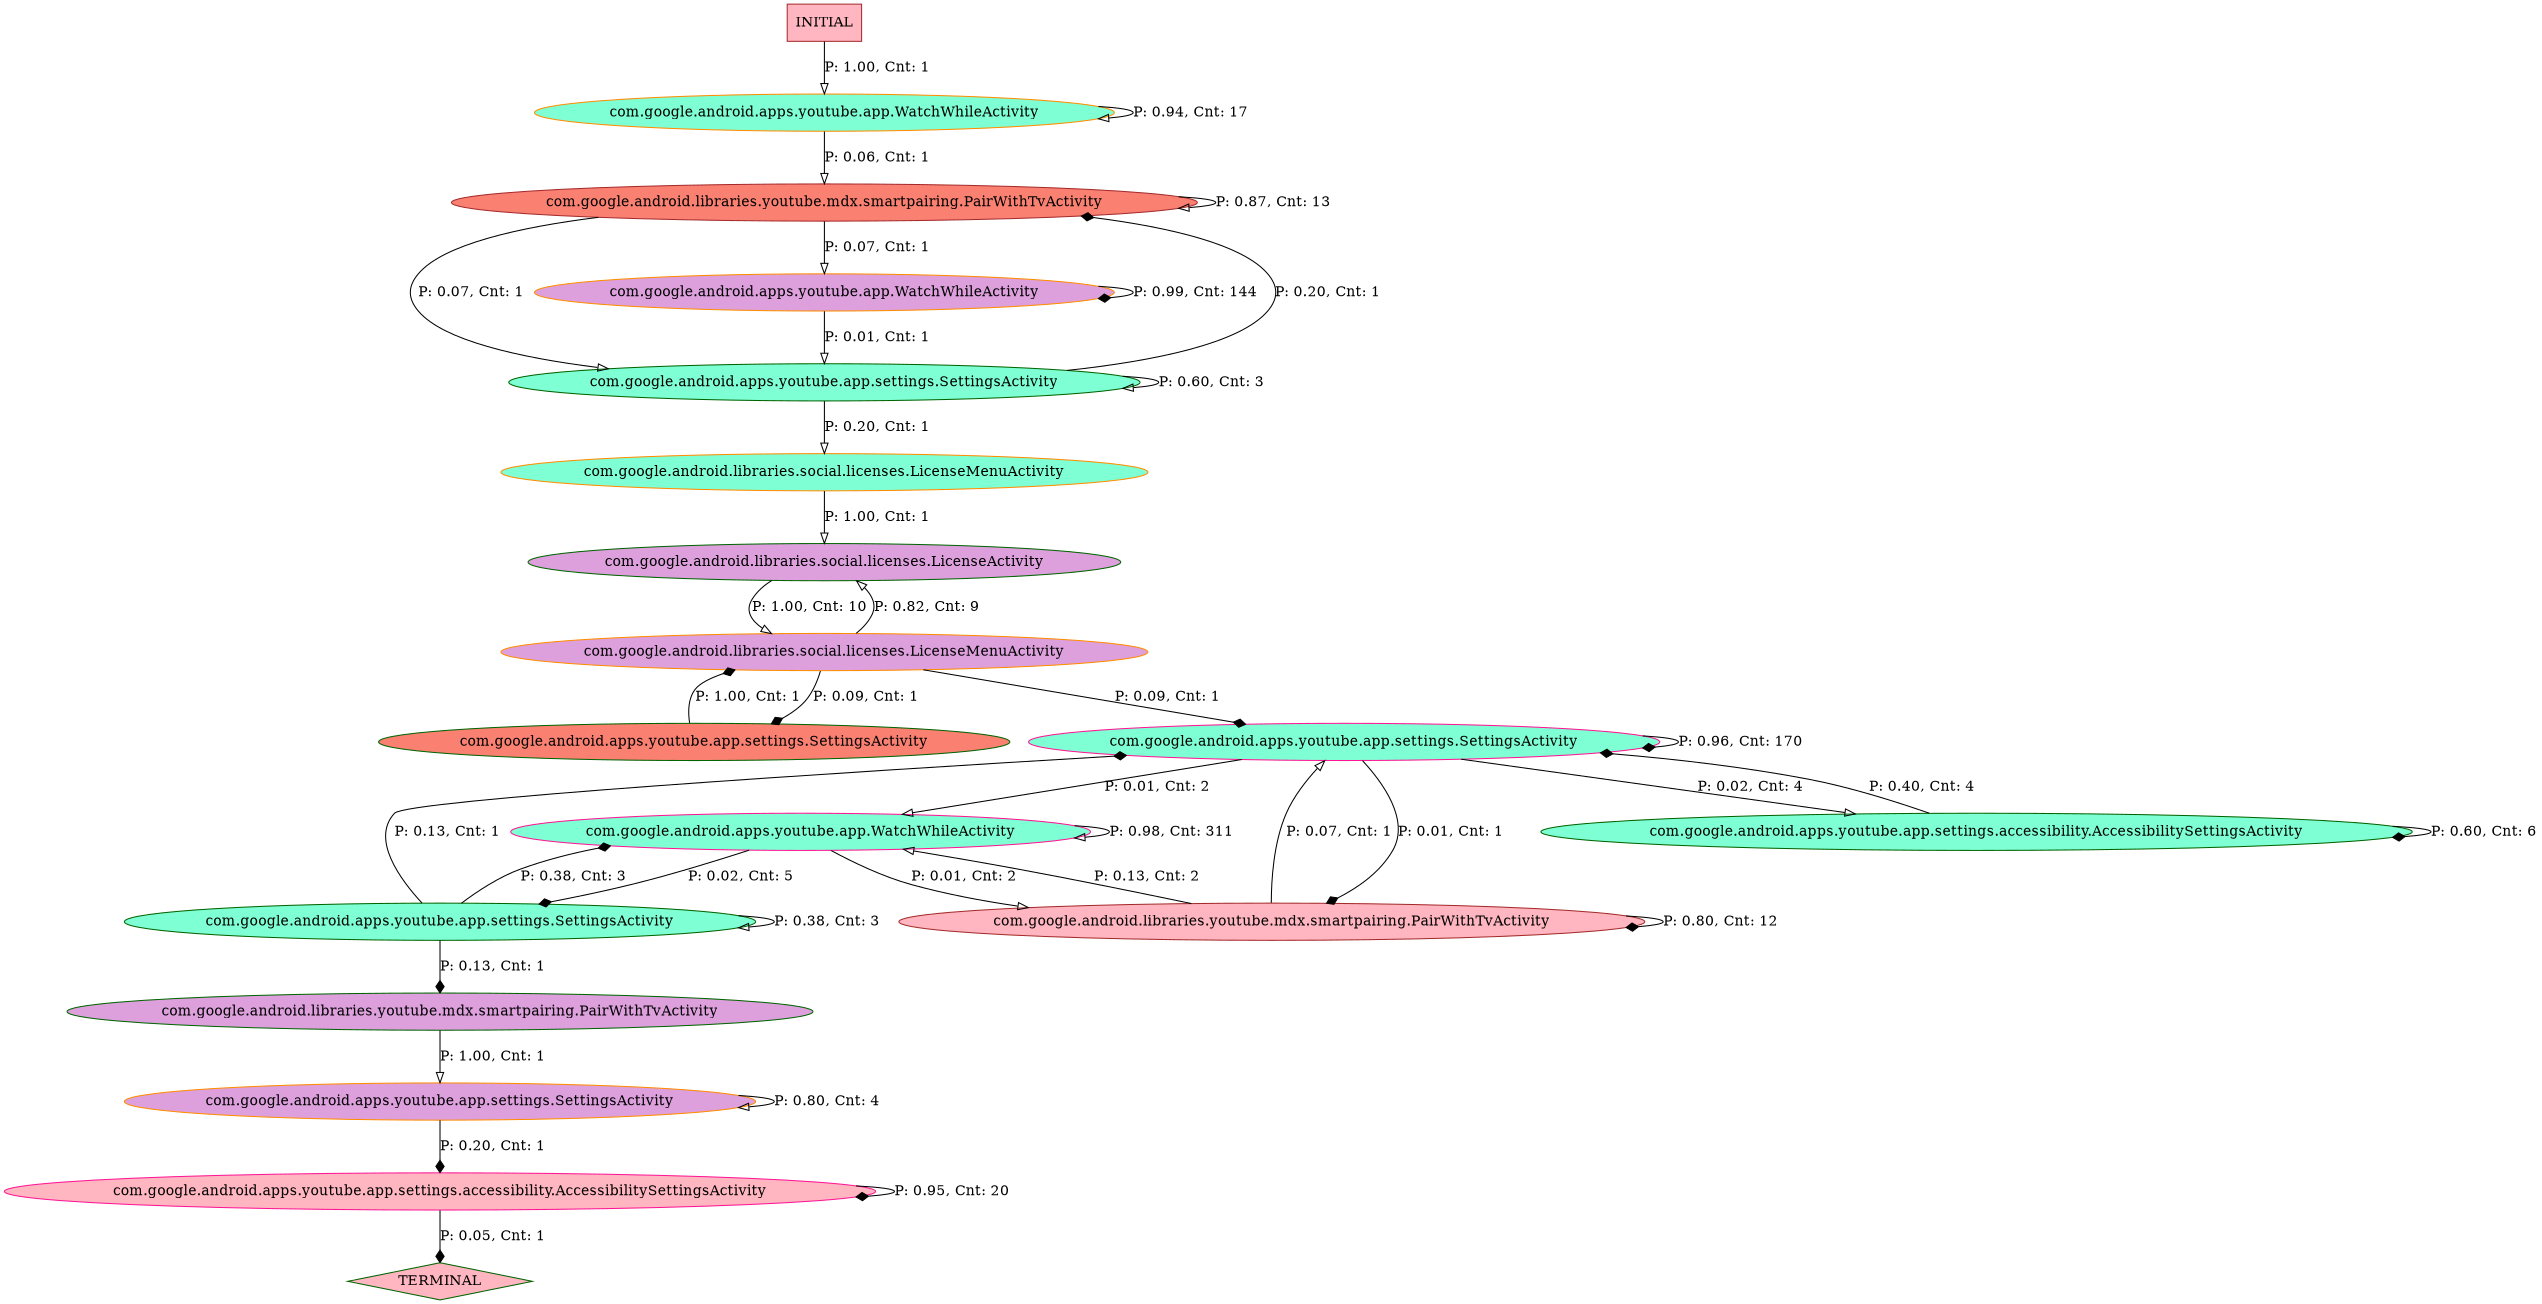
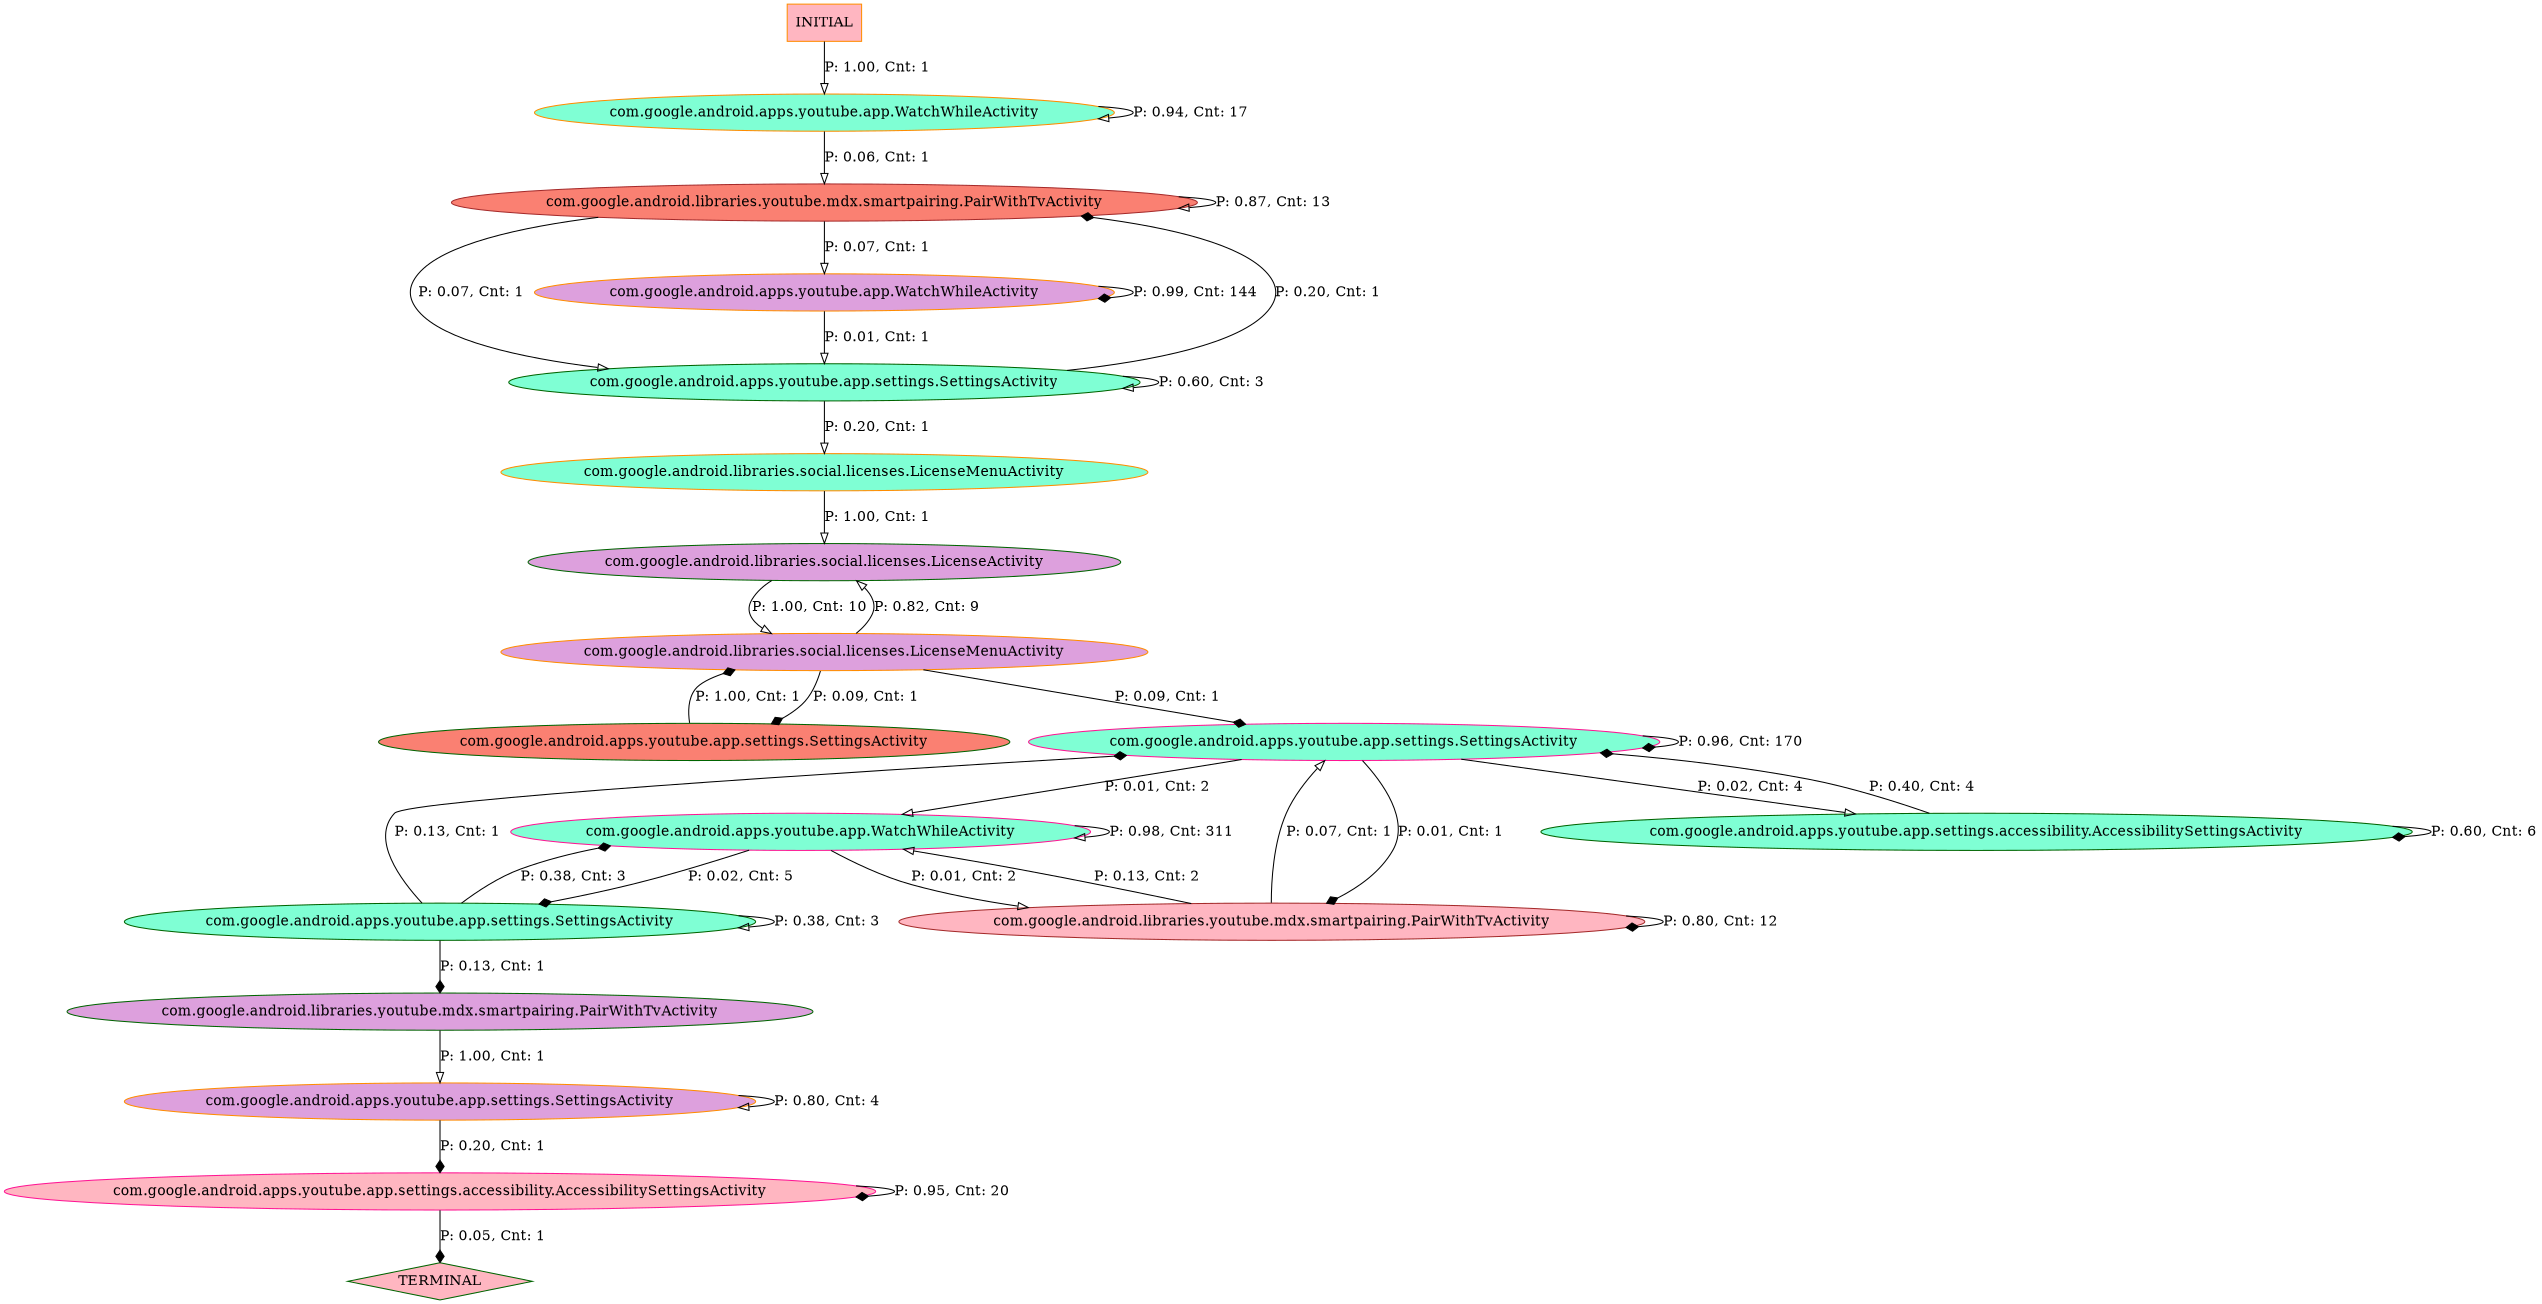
node "INITIAL": color brown -> darkorange
